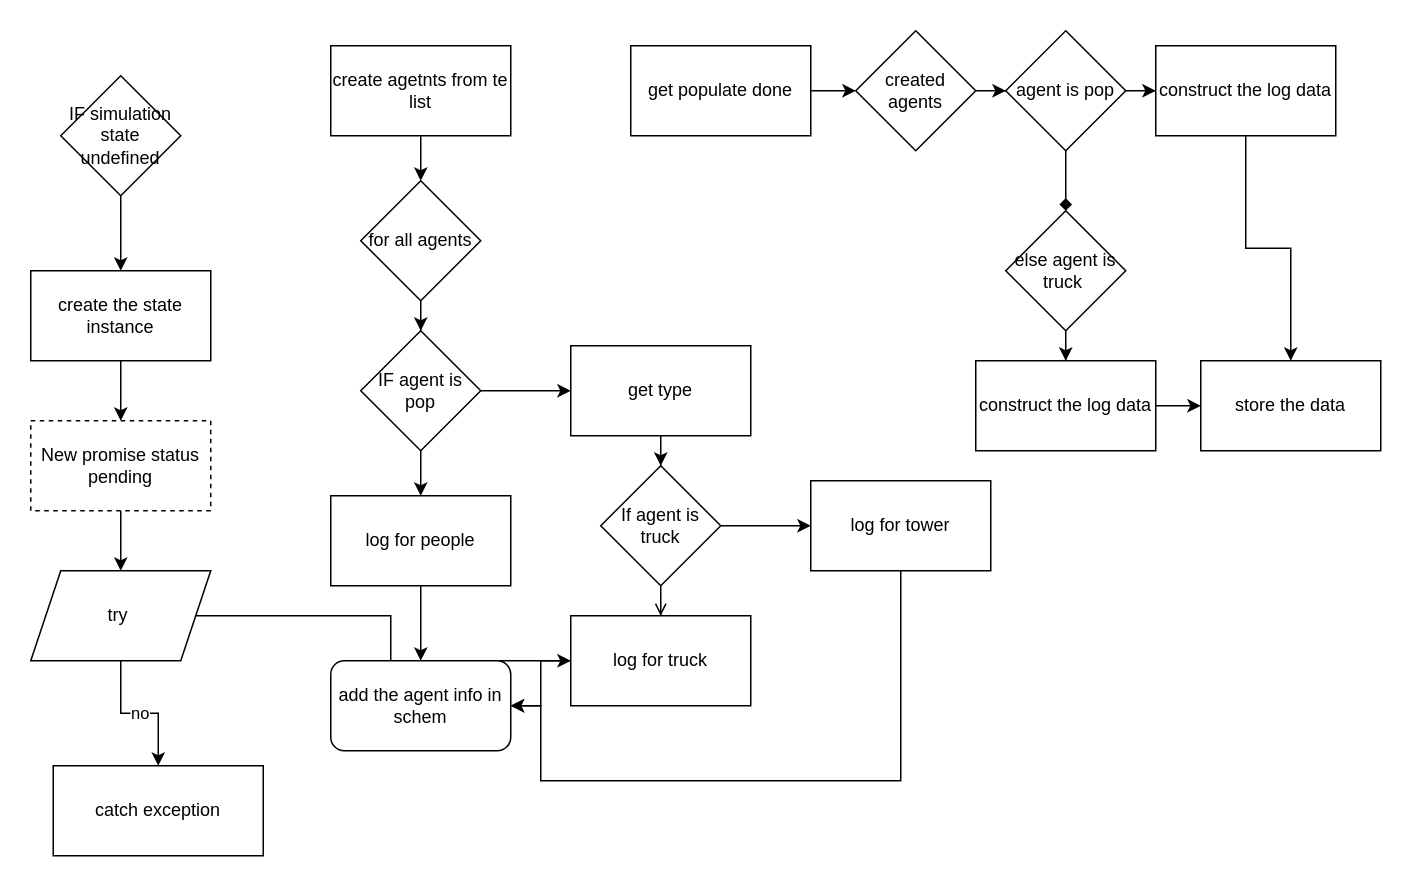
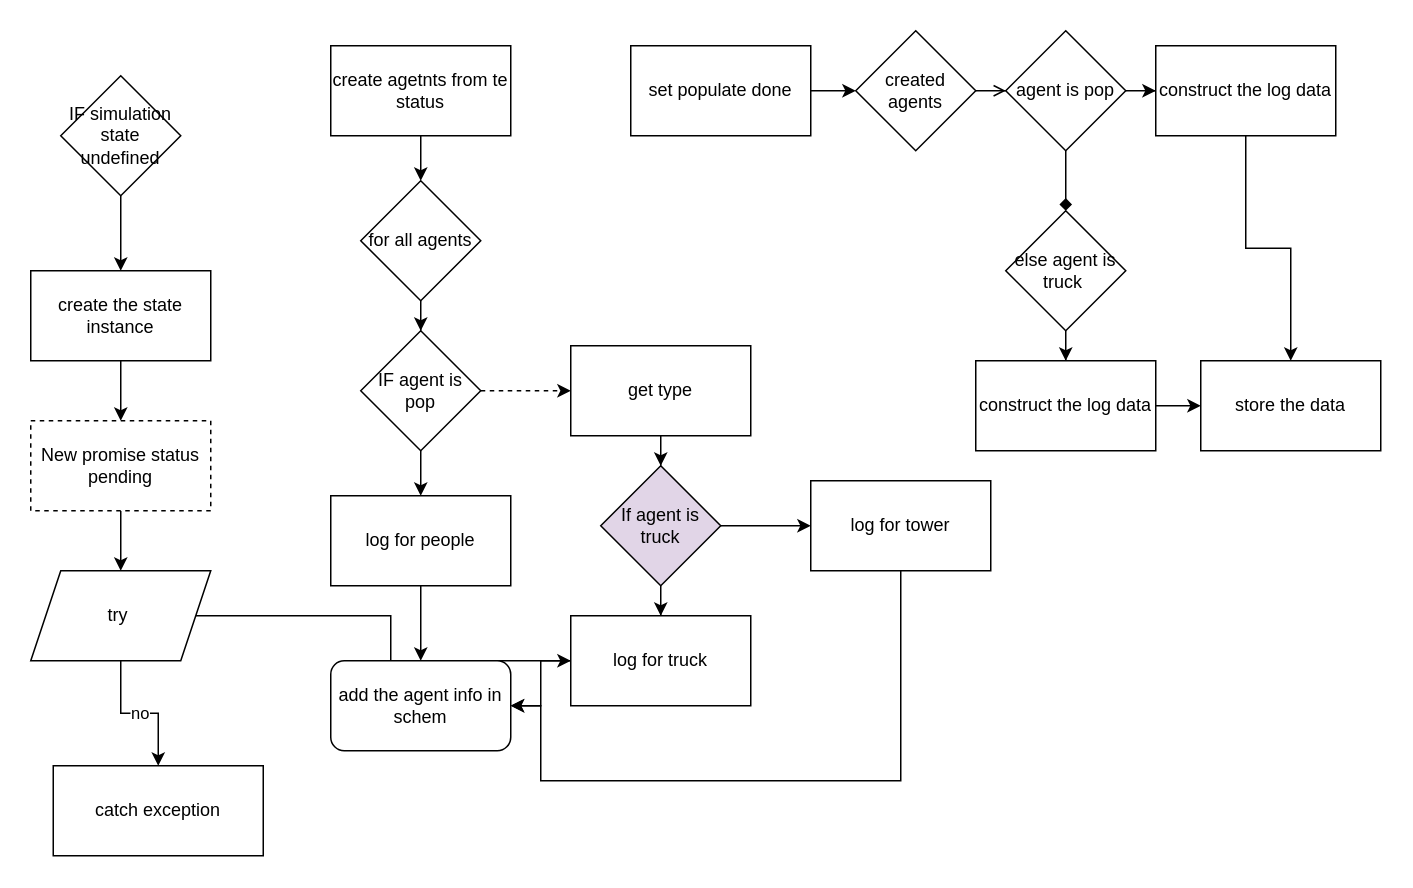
node "create agetnts from te list": label "create agetnts from te list" -> "create agetnts from te status"
node "get populate done": label "get populate done" -> "set populate done"
edge "created agents" -> "agent is pop": arrowhead classic -> open
edge "IF agent is pop" -> "get type": style solid -> dashed
node "If agent is truck": fillcolor #ffffff -> #e1d5e7
edge "If agent is truck" -> "log for truck": arrowhead open -> classic
